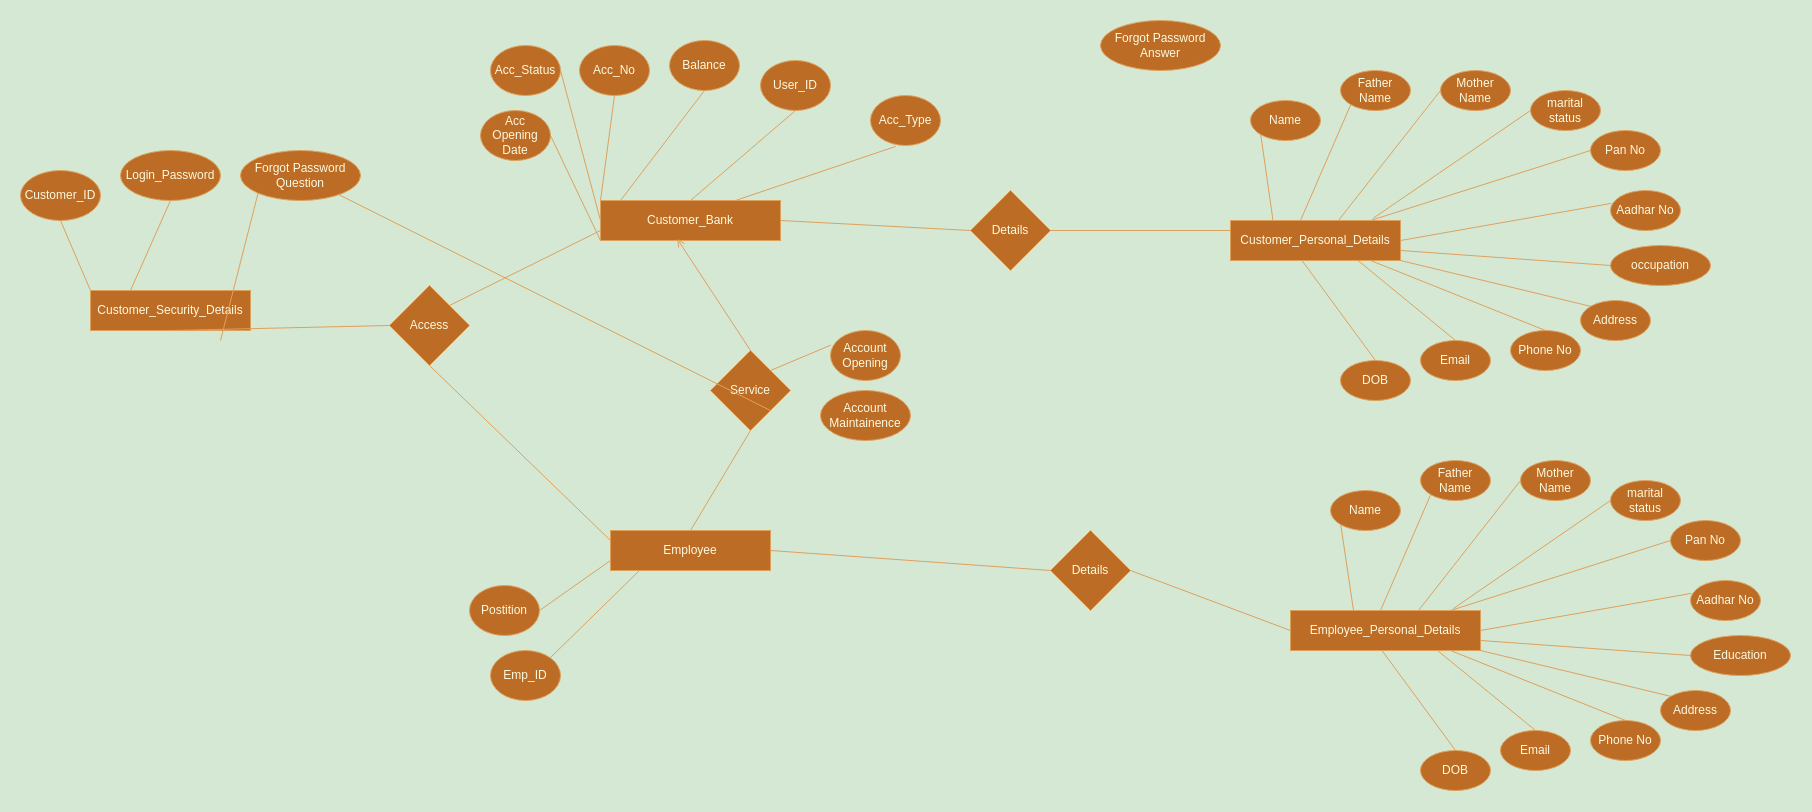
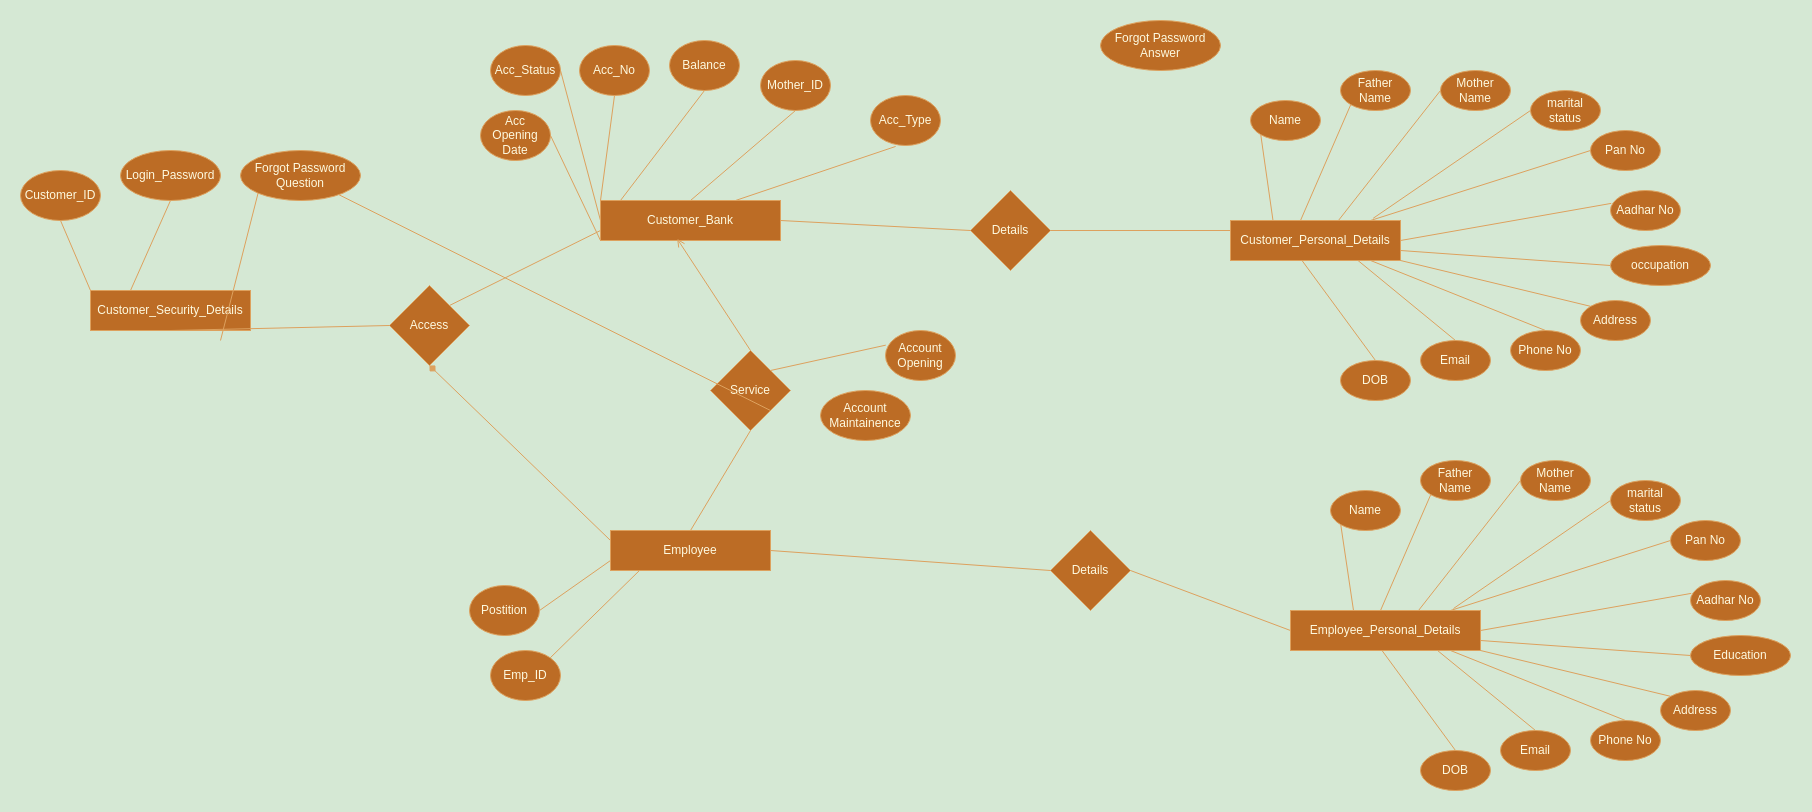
node "User_ID": label "User_ID" -> "Mother_ID"
node "Account Opening": moved (866, 356) -> (921, 356)
edge "Access" -- "Employee": arrowhead none -> diamond
